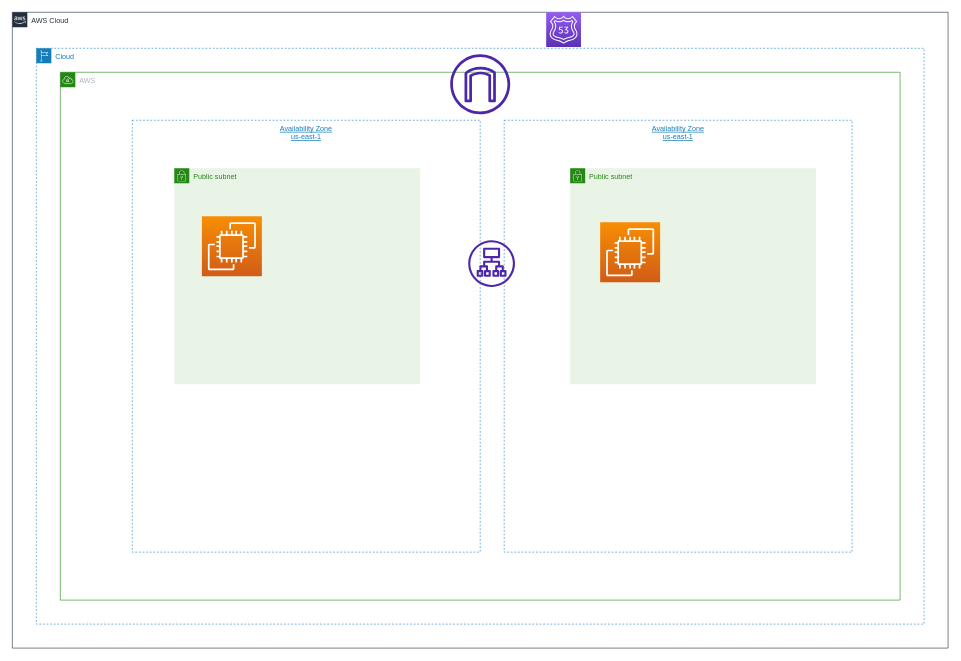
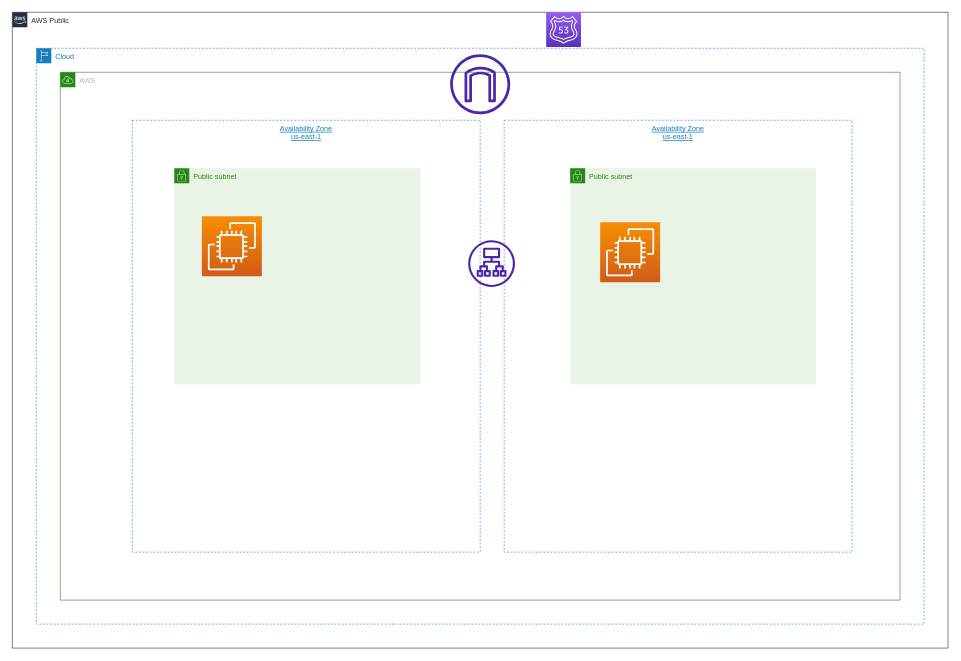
node "AWS Cloud": label "AWS Cloud" -> "AWS Public"
